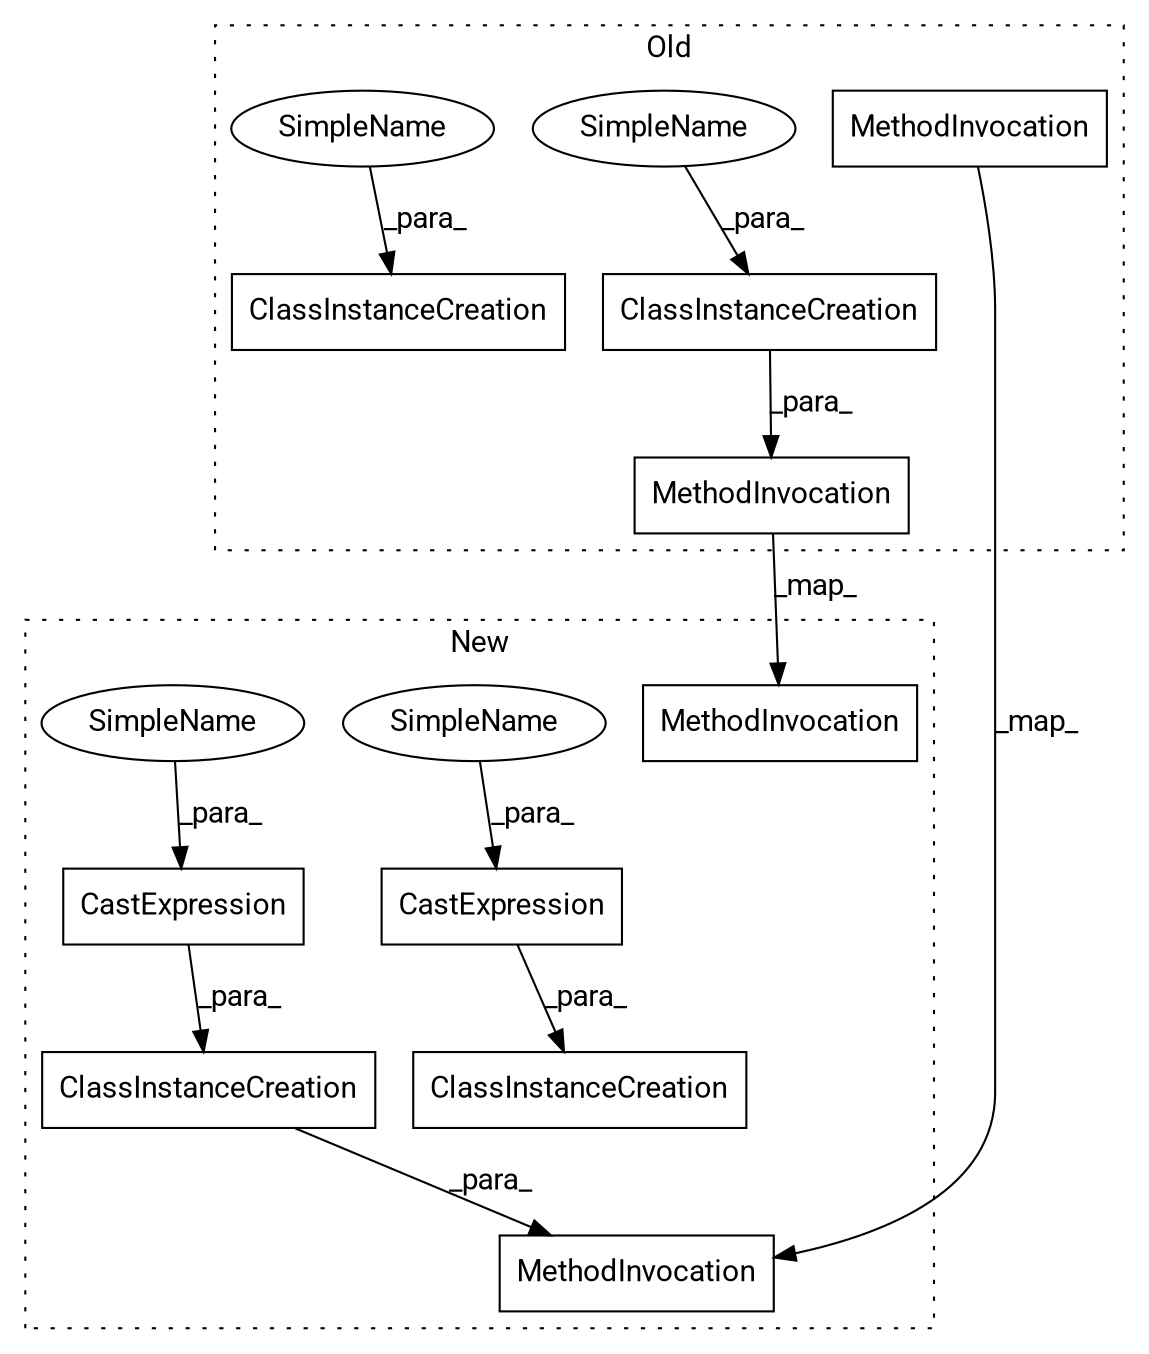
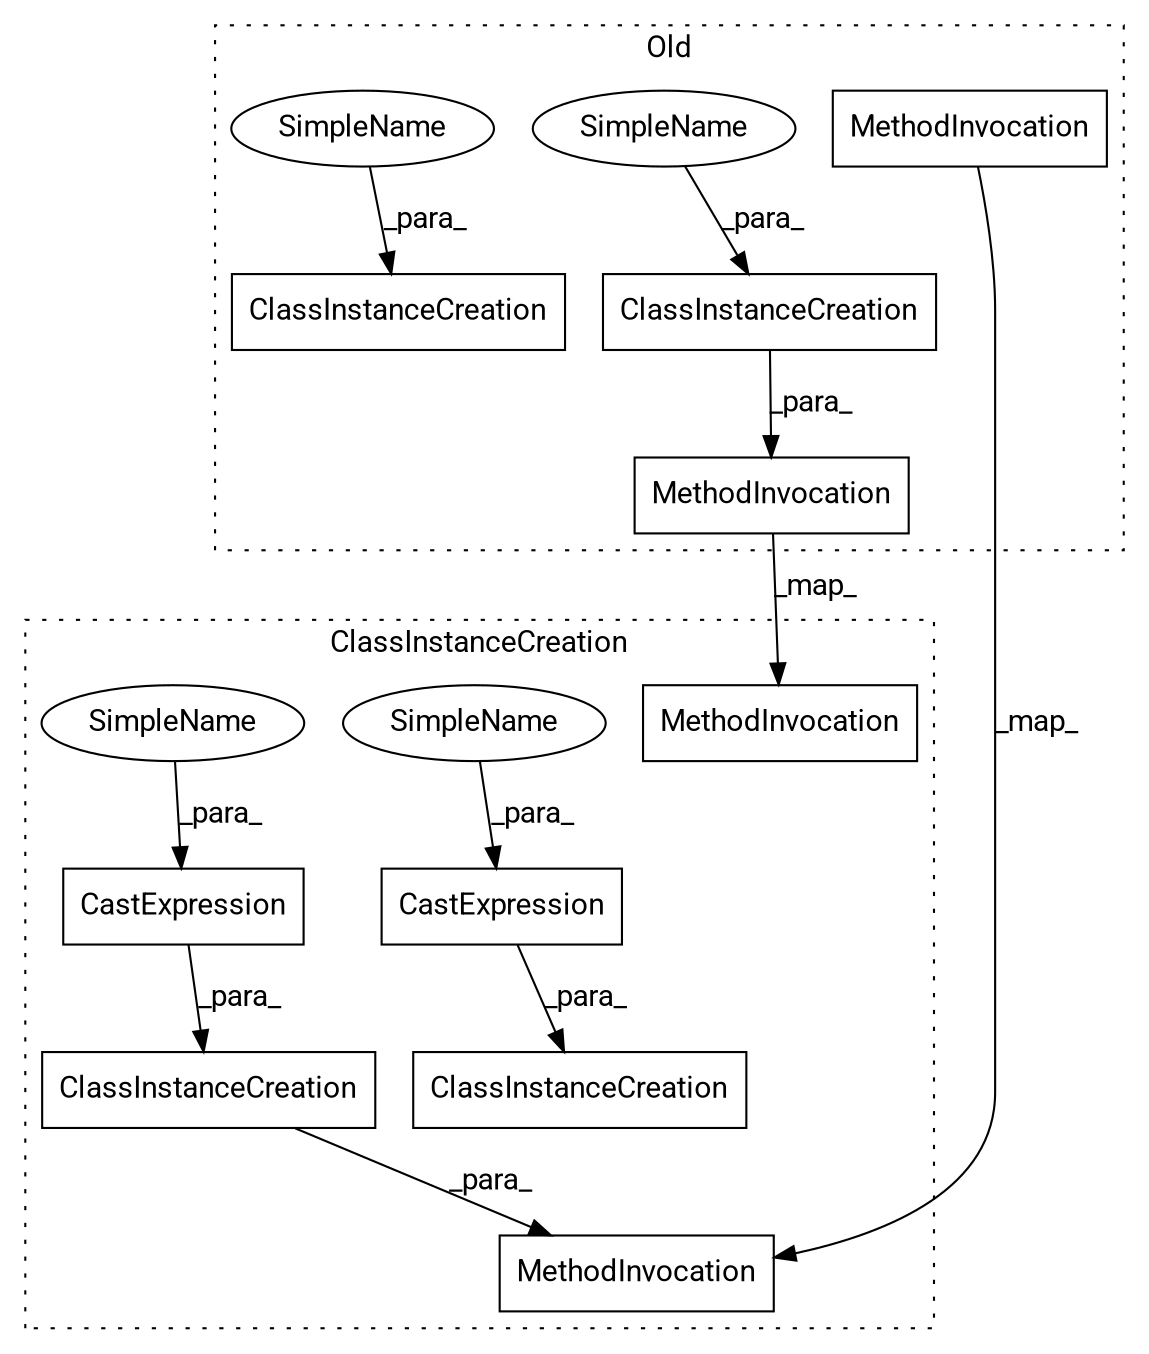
cluster "New": label "New" -> "ClassInstanceCreation"
